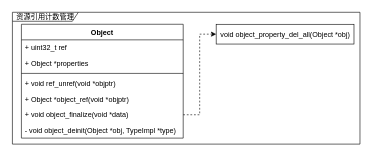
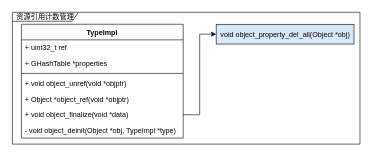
node "Object": label "Object" -> "TypeImpl"
node "void object_property_del_all(Object *obj)": fillcolor #ffffff -> #dae8fc
node "+ Object *properties": label "+ Object *properties" -> "+ GHashTable *properties"
edge "+ void object_finalize(void *data)" -> "void object_property_del_all(Object *obj)": style dashed -> solid
node "+ void ref_unref(void *objptr)": label "+ void ref_unref(void *objptr)" -> "+ void object_unref(void *objptr)"
